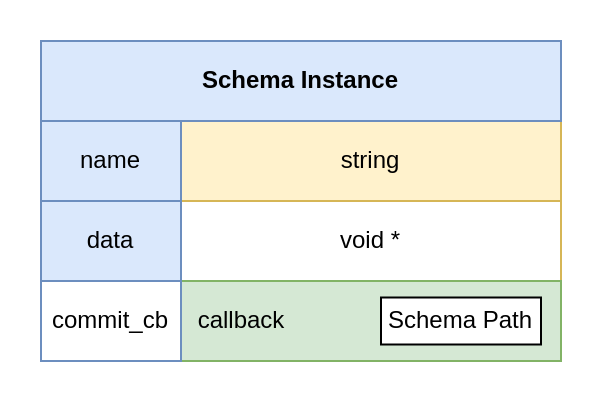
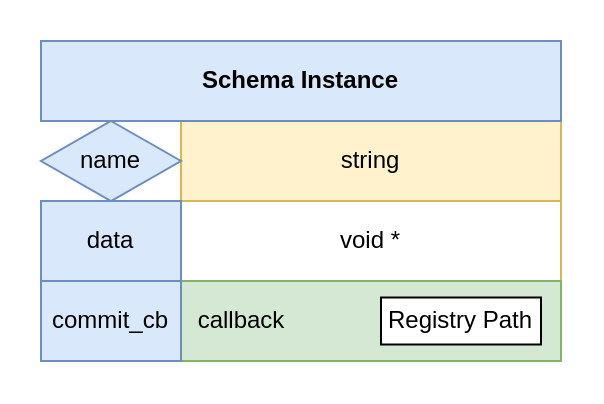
node "name": shape rectangle -> diamond
node "commit_cb": fillcolor #ffffff -> #dae8fc
node "Schema Path": label "Schema Path" -> "Registry Path"
